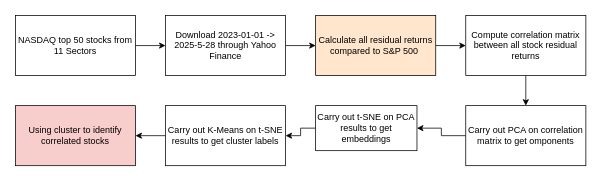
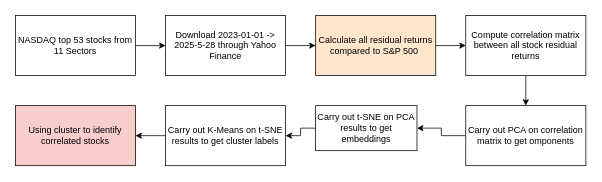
node "NASDAQ top 50 stocks from 11 Sectors": label "NASDAQ top 50 stocks from 11 Sectors" -> "NASDAQ top 53 stocks from 11 Sectors"
